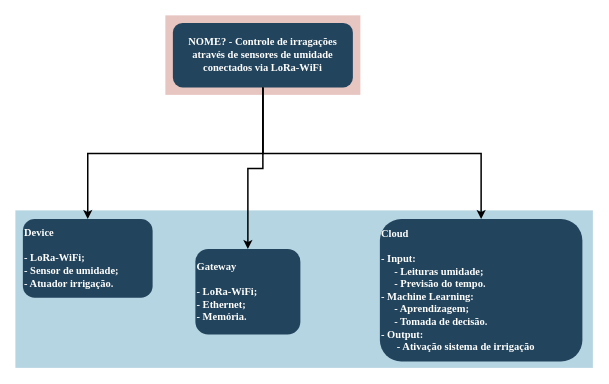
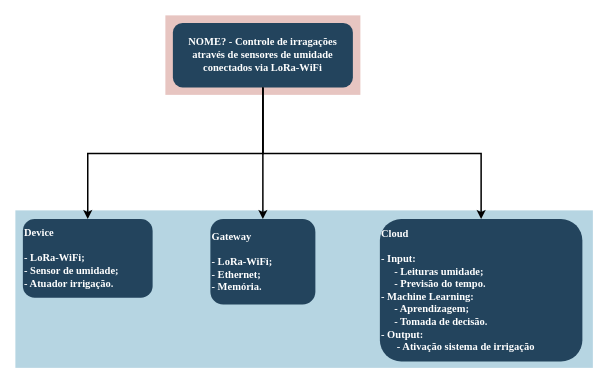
node "Gateway - LoRa-WiFi; - Ethernet; - Memória.": moved (248, 292) -> (263, 262)
